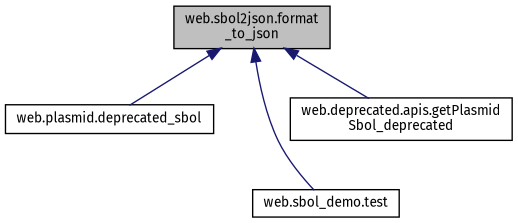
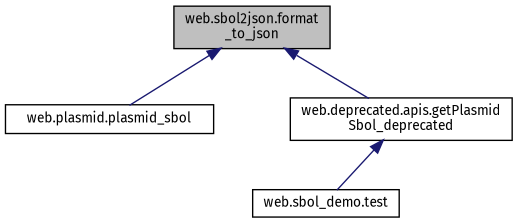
node "web.plasmid.deprecated_sbol": label "web.plasmid.deprecated_sbol" -> "web.plasmid.plasmid_sbol"
edge "web.sbol_demo.test" -> "web.sbol2json.format _to_json": now "web.sbol_demo.test" -> "web.deprecated.apis.getPlasmid Sbol_deprecated"
